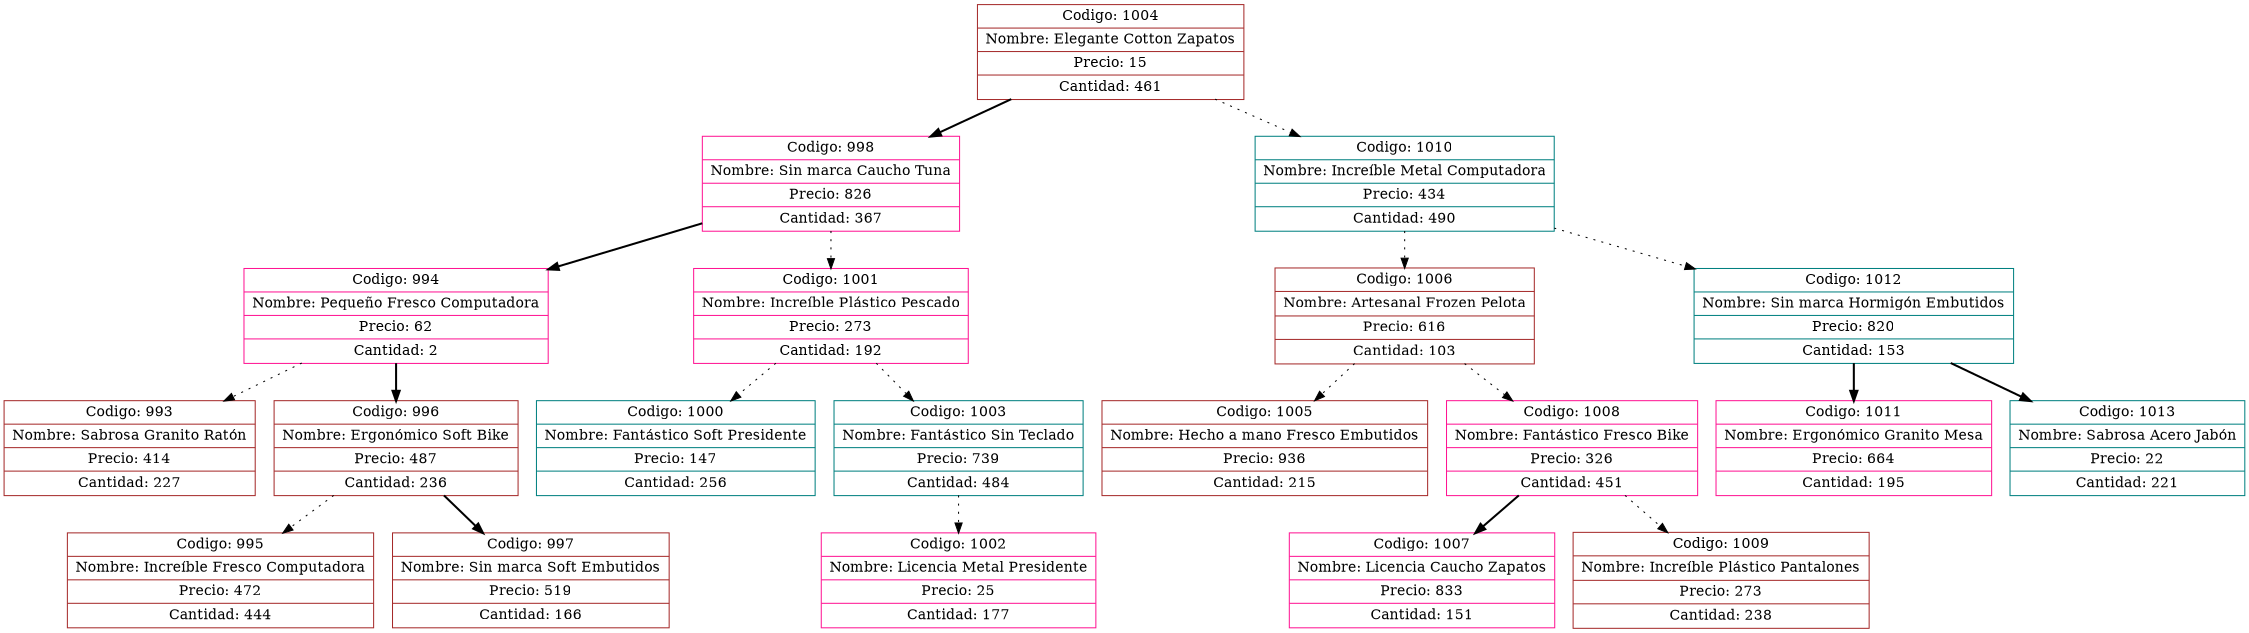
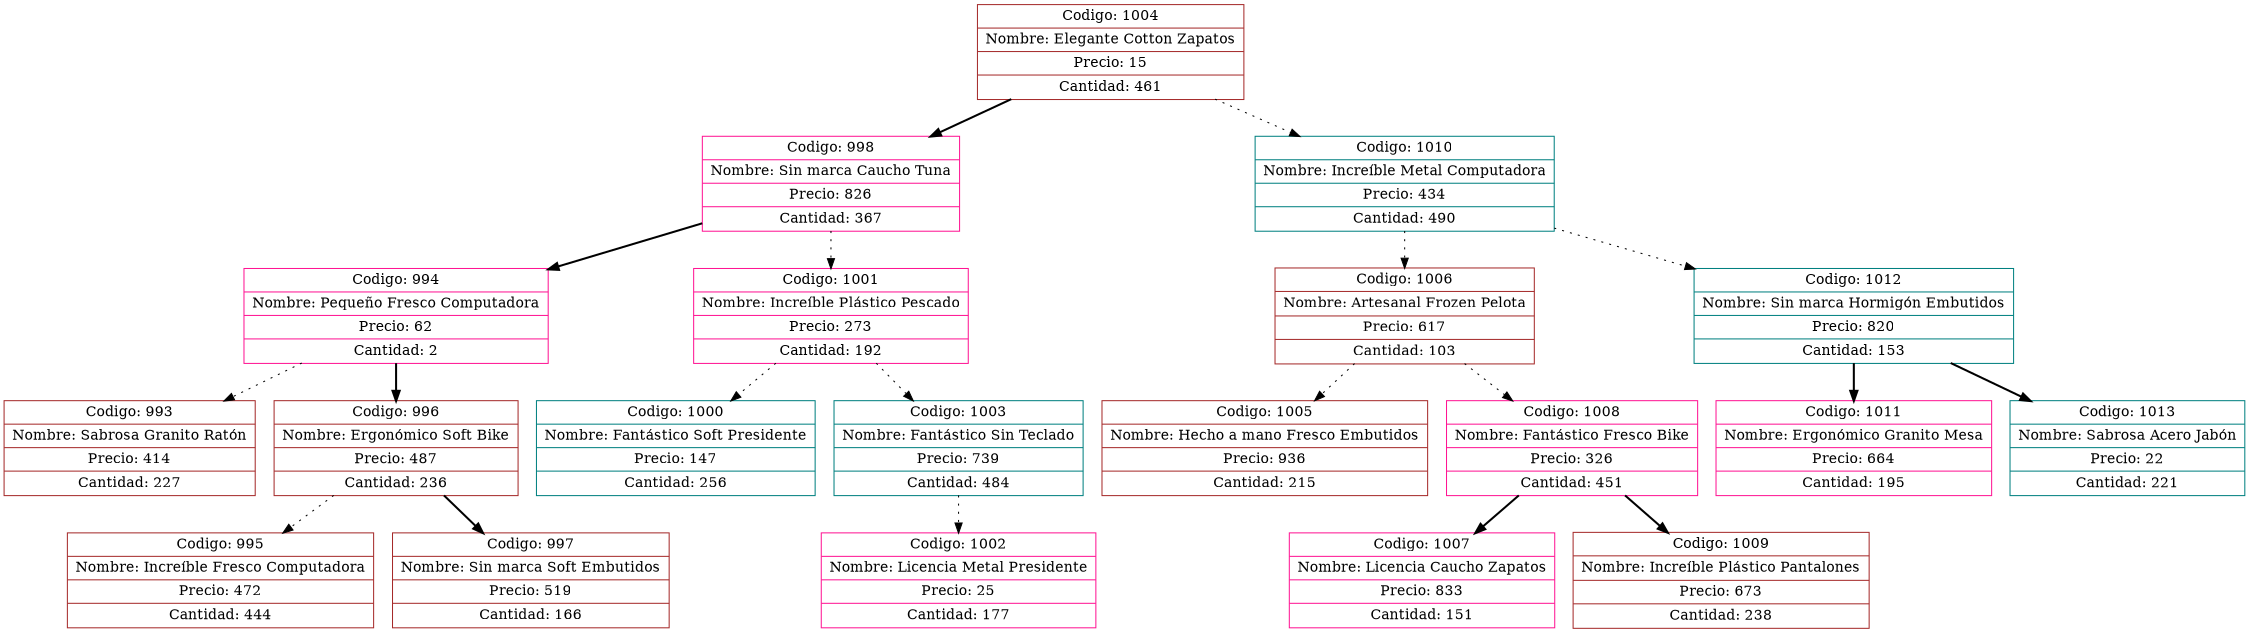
node "Codigo: 1006": text "Precio: 616" -> "Precio: 617"
edge "Codigo: 1008" -> "Codigo: 1009": style dotted -> bold
node "Codigo: 1009": text "Precio: 273" -> "Precio: 673"
